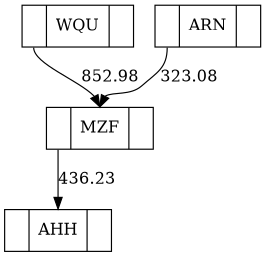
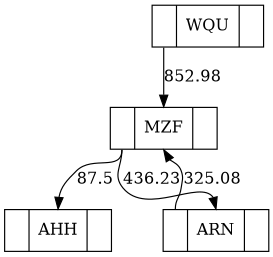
edge "ARN" -> "MZF": label "323.08" -> "325.08"
edge "MZF" -> "AHH": label "436.23" -> "87.5"
edge "MZF" -> "ARN": added, label "436.23"
